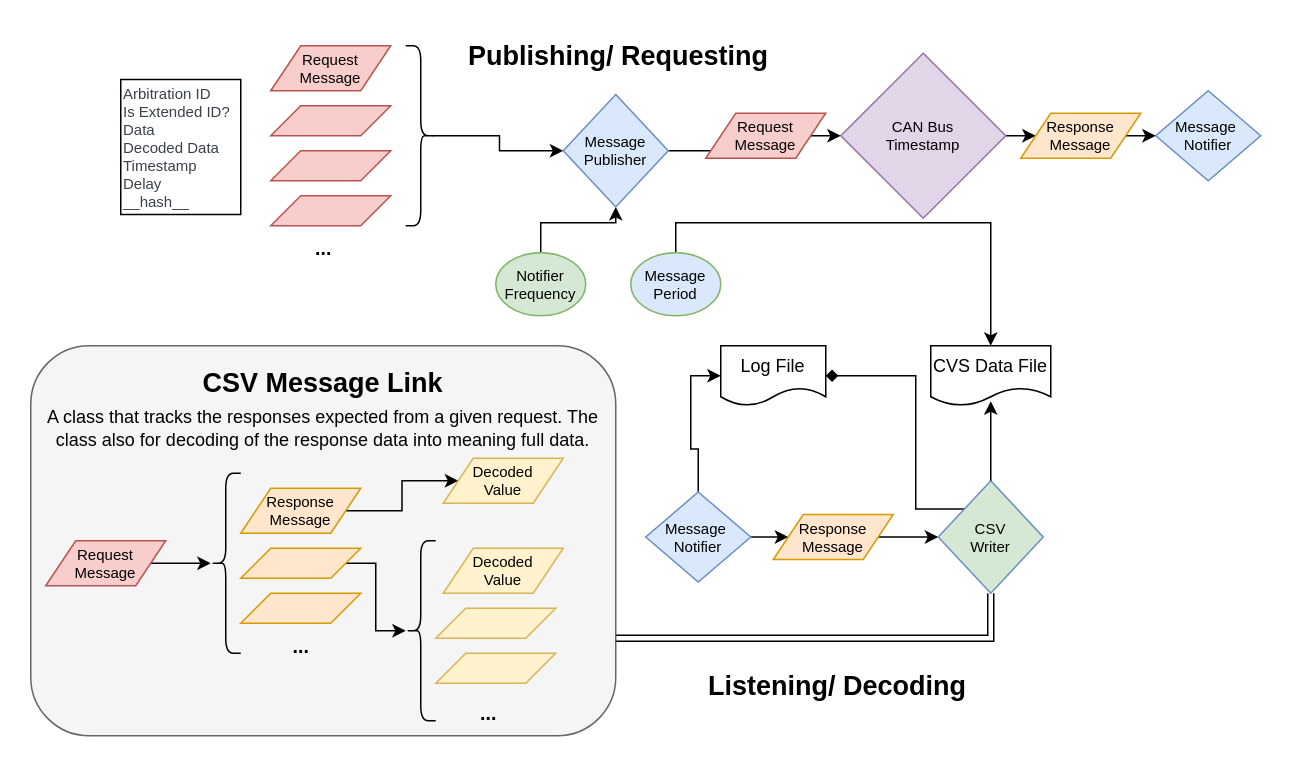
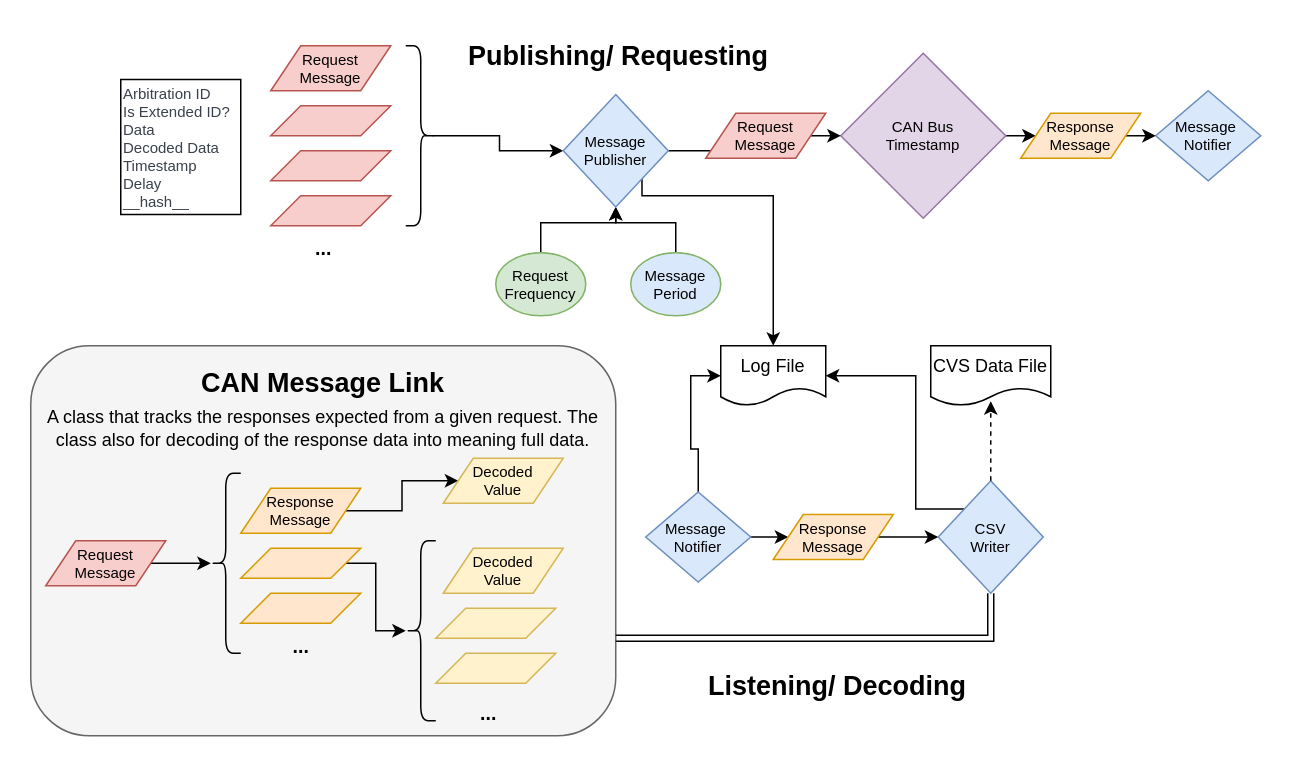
edge "Message Publisher" -> "Log File": added
edge "Message Period" -> "CVS Data File": now "Message Period" -> "Message Publisher"
node "Notifier Frequency": label "Notifier Frequency" -> "Request Frequency"
edge "CSV Writer" -> "Log File": arrowhead diamond -> classic
node "CSV Message Link": label "CSV Message Link" -> "CAN Message Link"
edge "CSV Writer" -> "CVS Data File": style solid -> dashed
node "CSV Writer": fillcolor #d5e8d4 -> #dae8fc
